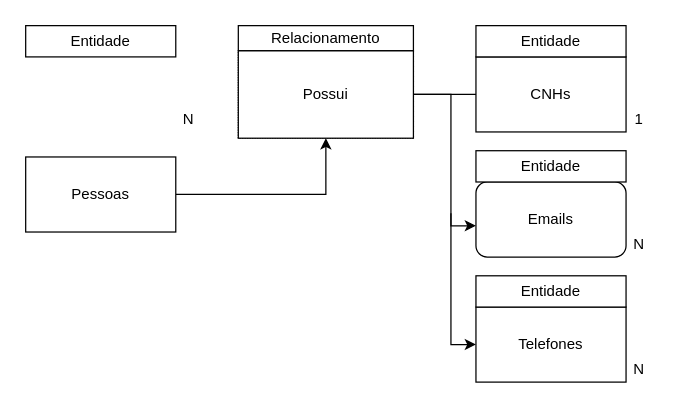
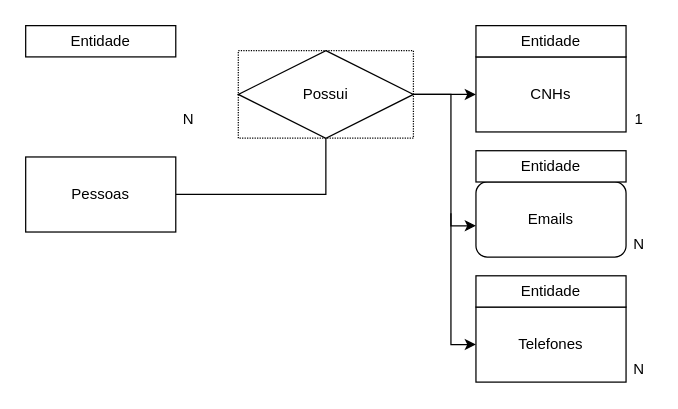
node "Relacionamento": removed
node "Possui": shape rectangle -> diamond
edge "Possui" -- "CNHs": arrowhead none -> classic
edge "Pessoas" -> "Possui": arrowhead classic -> none
